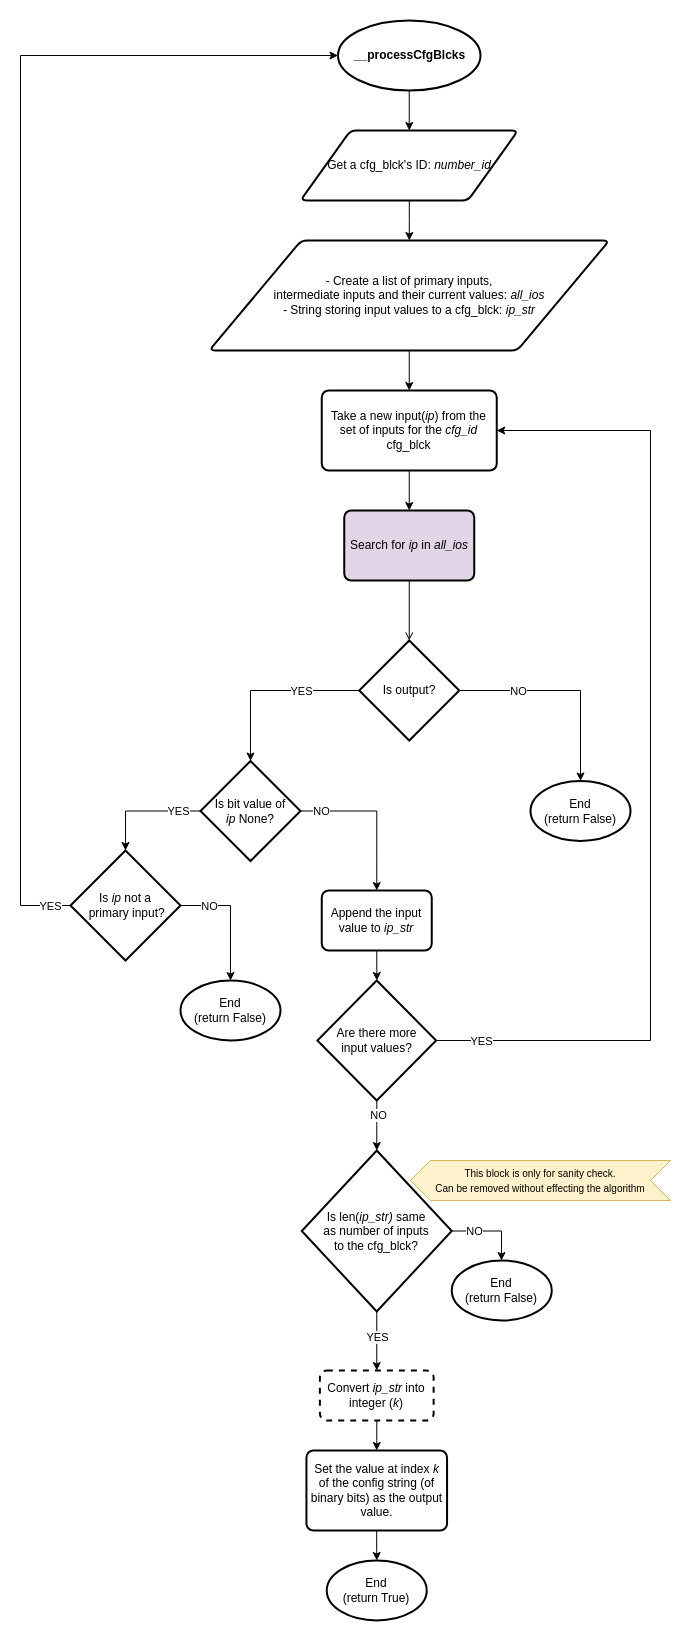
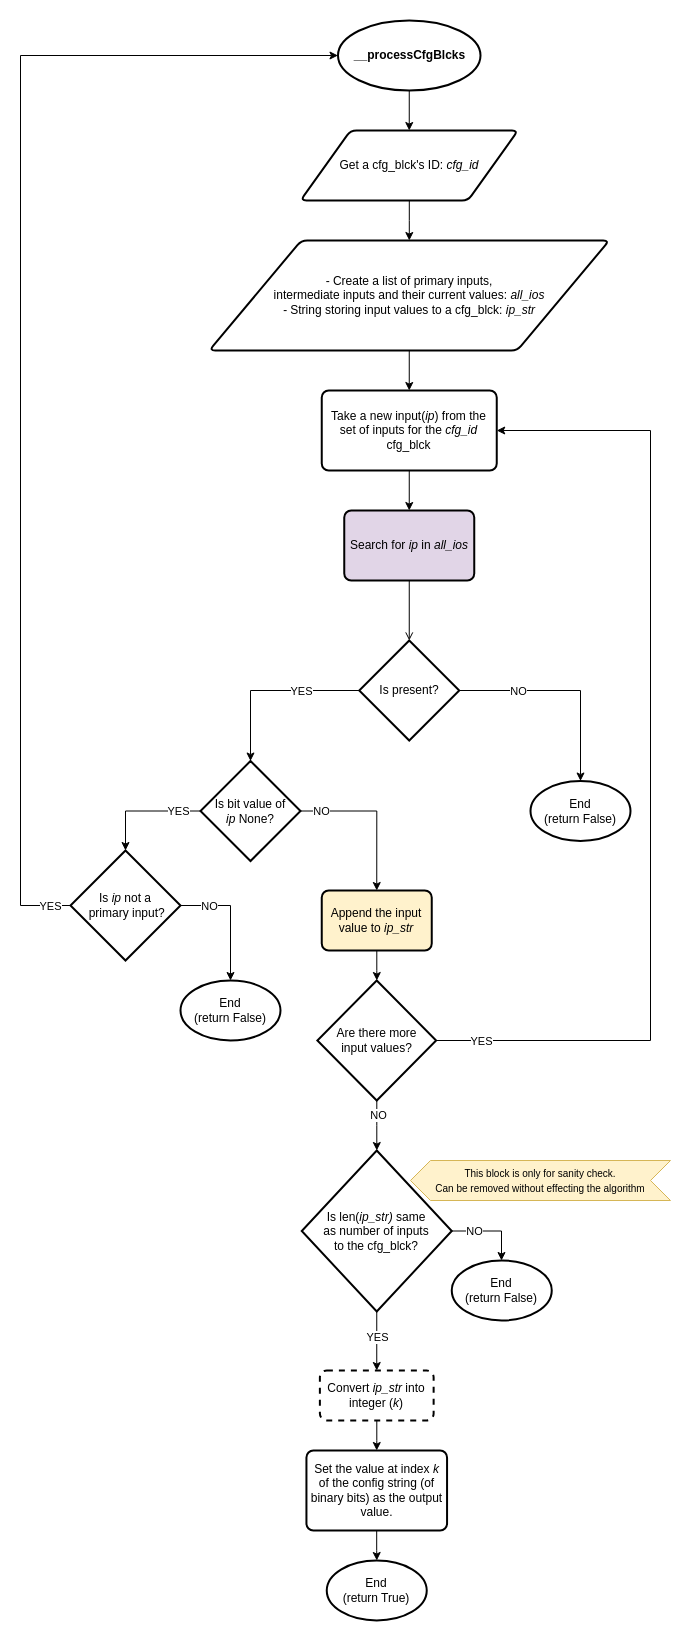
node "Get a cfg_blck's ID: number_id": label "Get a cfg_blck's ID: number_id" -> "Get a cfg_blck's ID: cfg_id"
node "Is output?": label "Is output?" -> "Is present?"
node "Append the input value to ip_str": fillcolor #ffffff -> #fff2cc
